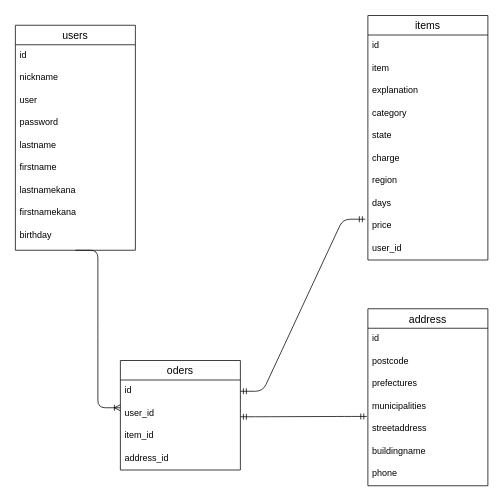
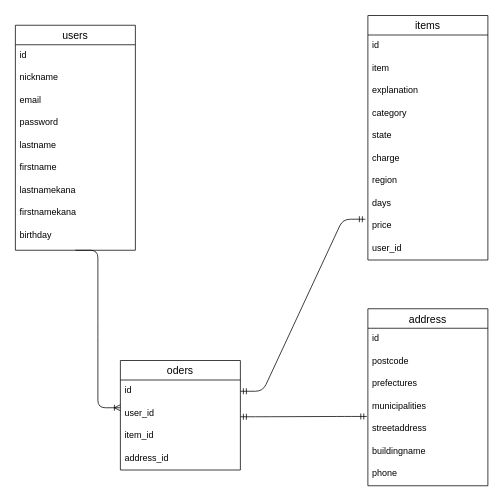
node "user": label "user" -> "email"
